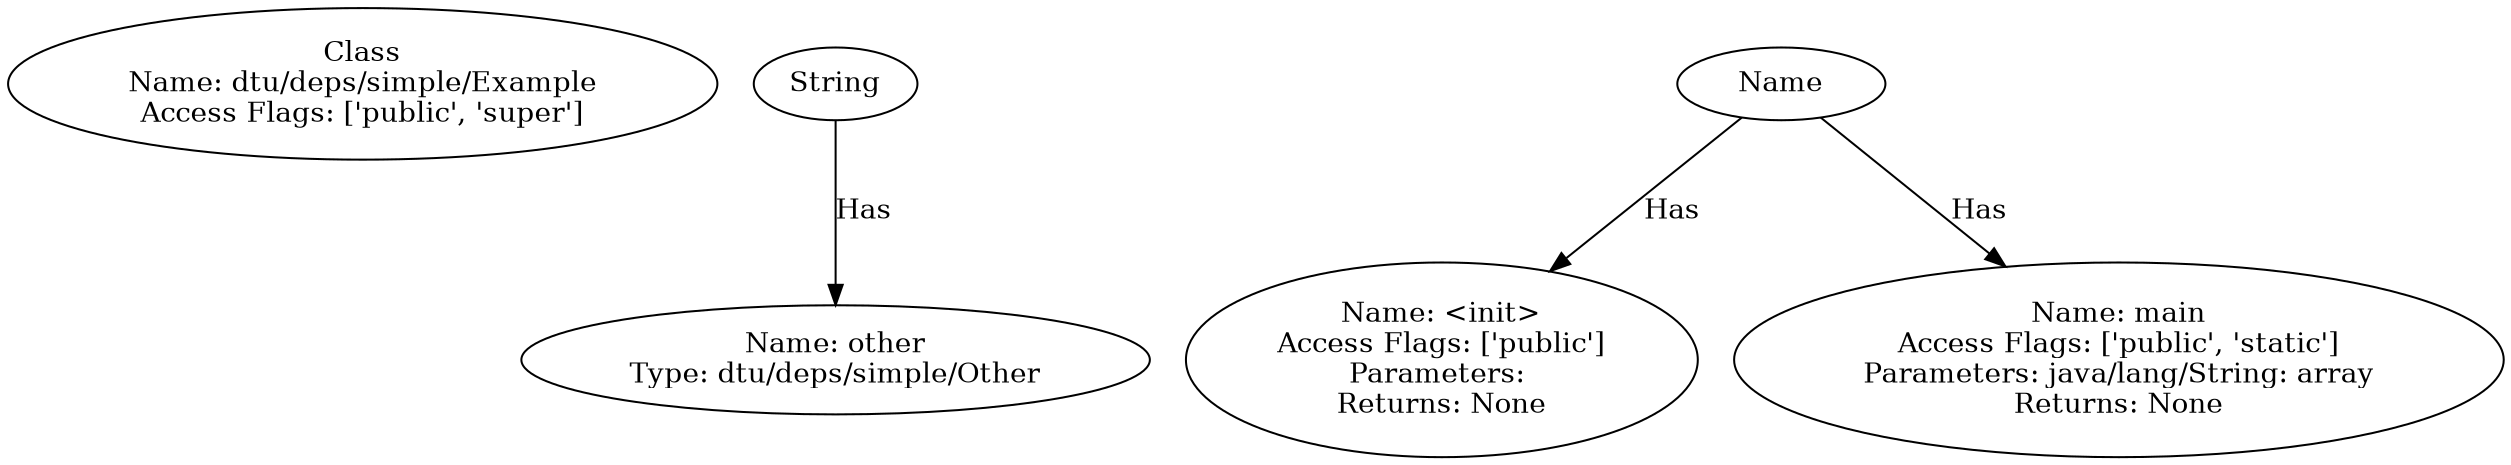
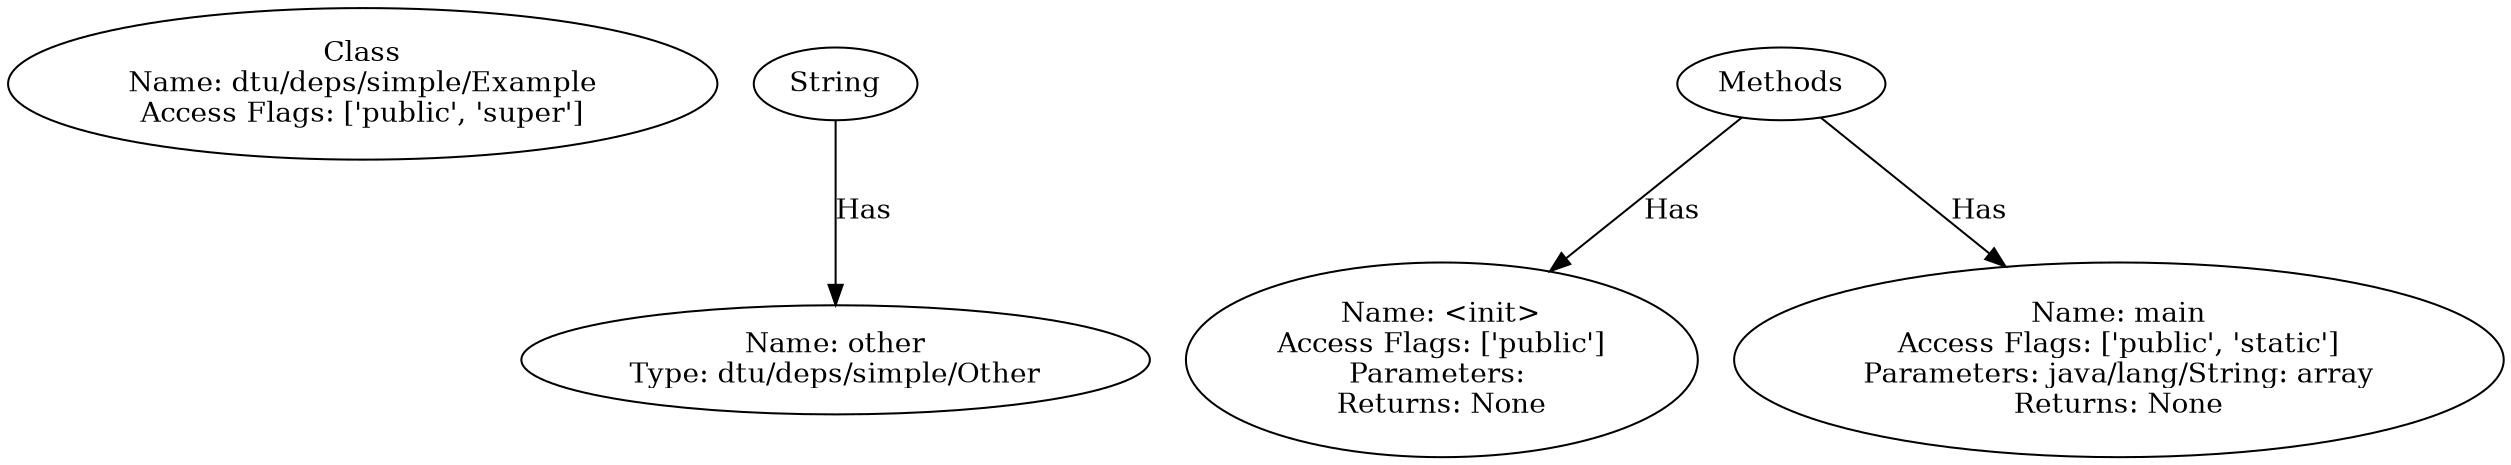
node "Name": label "Name" -> "Methods"
